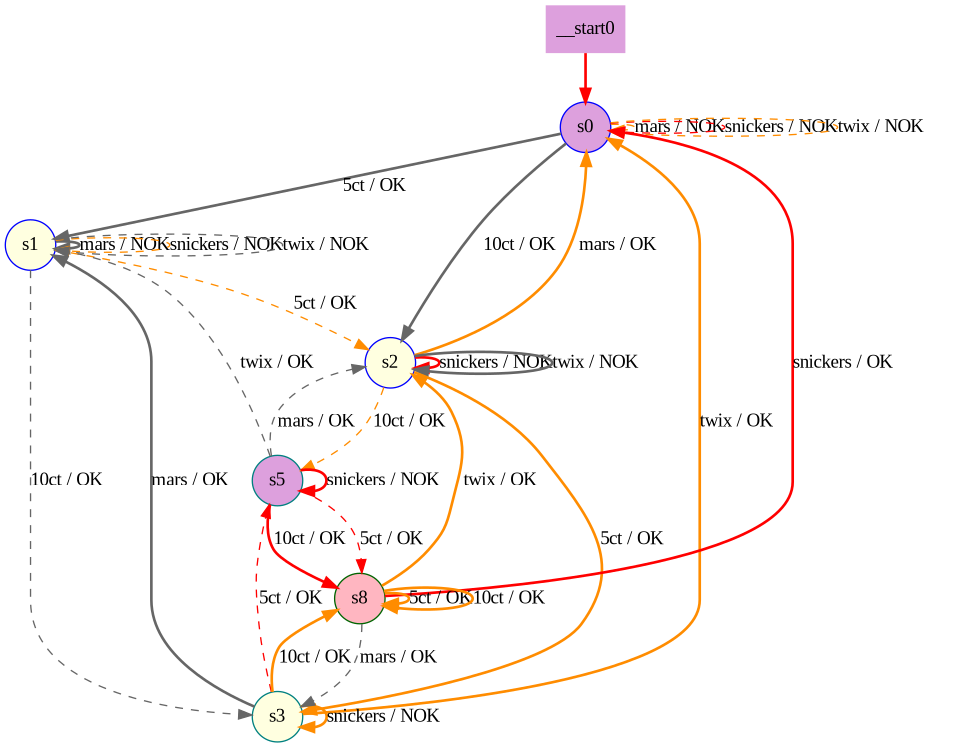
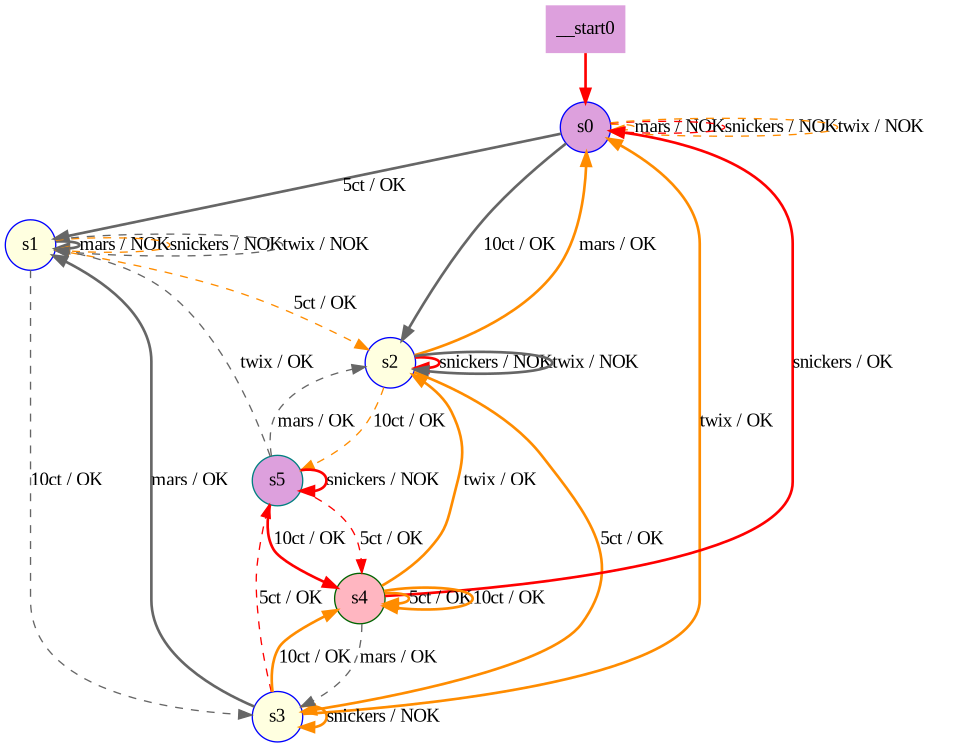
node "s8": label "s8" -> "s4"
node "s3": color teal -> blue
